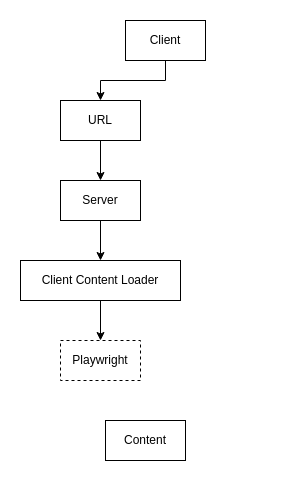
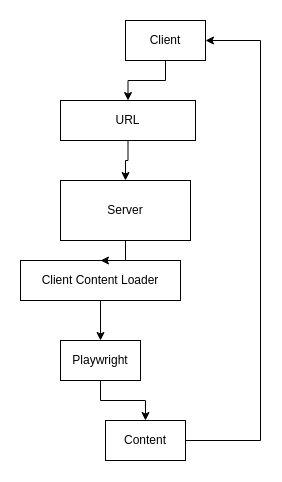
node "URL": size 80x40 -> 135x40
node "Server": size 80x40 -> 130x60
edge "Content" -> "Client": added
node "Playwright": style dashed -> solid
edge "Playwright" -> "Content": added
